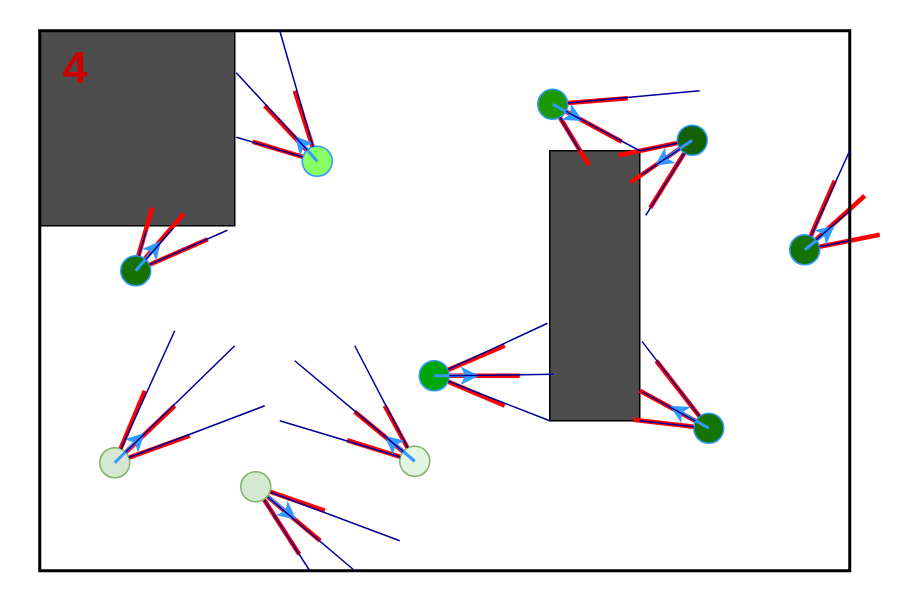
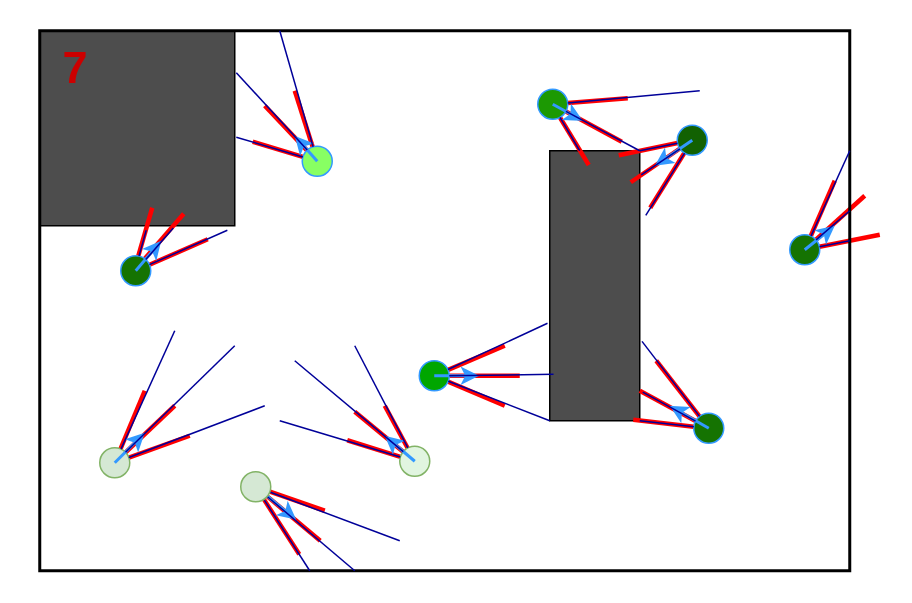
node "4": label "4" -> "7"
